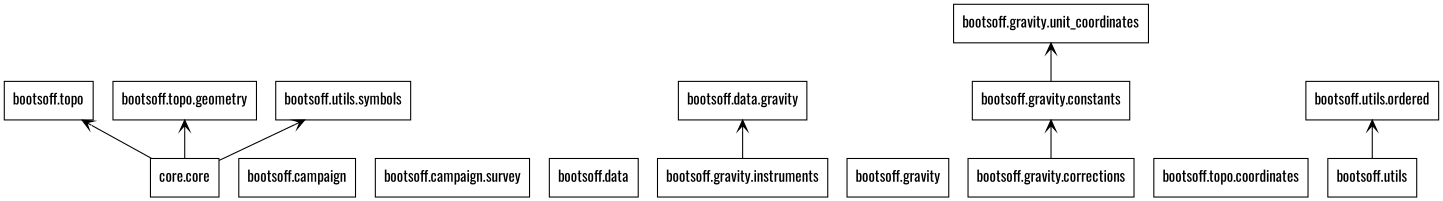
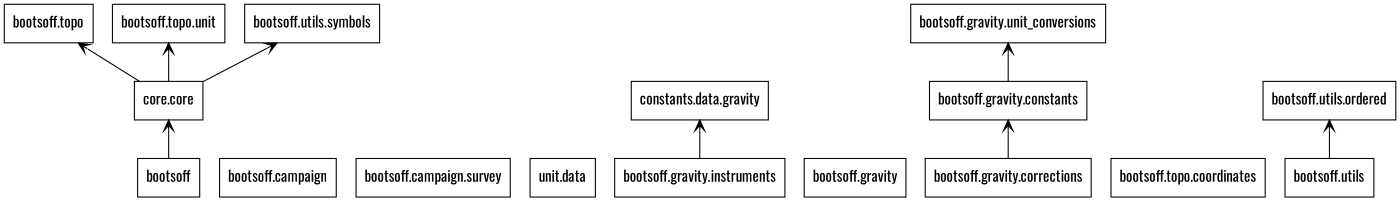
node "bootsoff.gravity.unit_coordinates": label "bootsoff.gravity.unit_coordinates" -> "bootsoff.gravity.unit_conversions"
node "bootsoff.topo.geometry": label "bootsoff.topo.geometry" -> "bootsoff.topo.unit"
node "bootsoff.data.gravity": label "bootsoff.data.gravity" -> "constants.data.gravity"
node "bootsoff": added
node "bootsoff.data": label "bootsoff.data" -> "unit.data"
